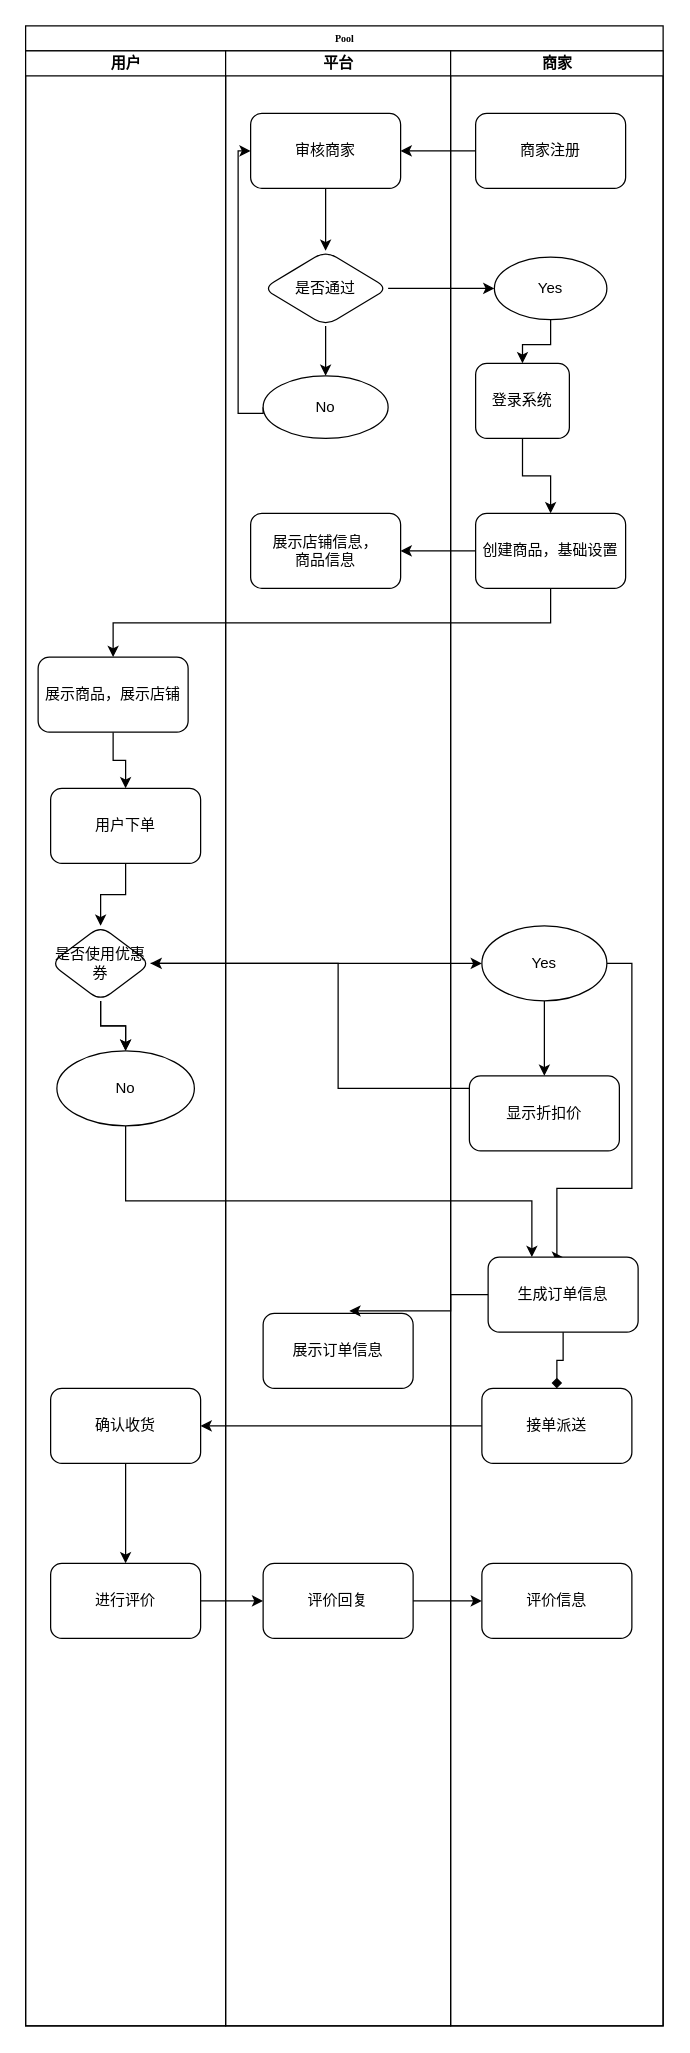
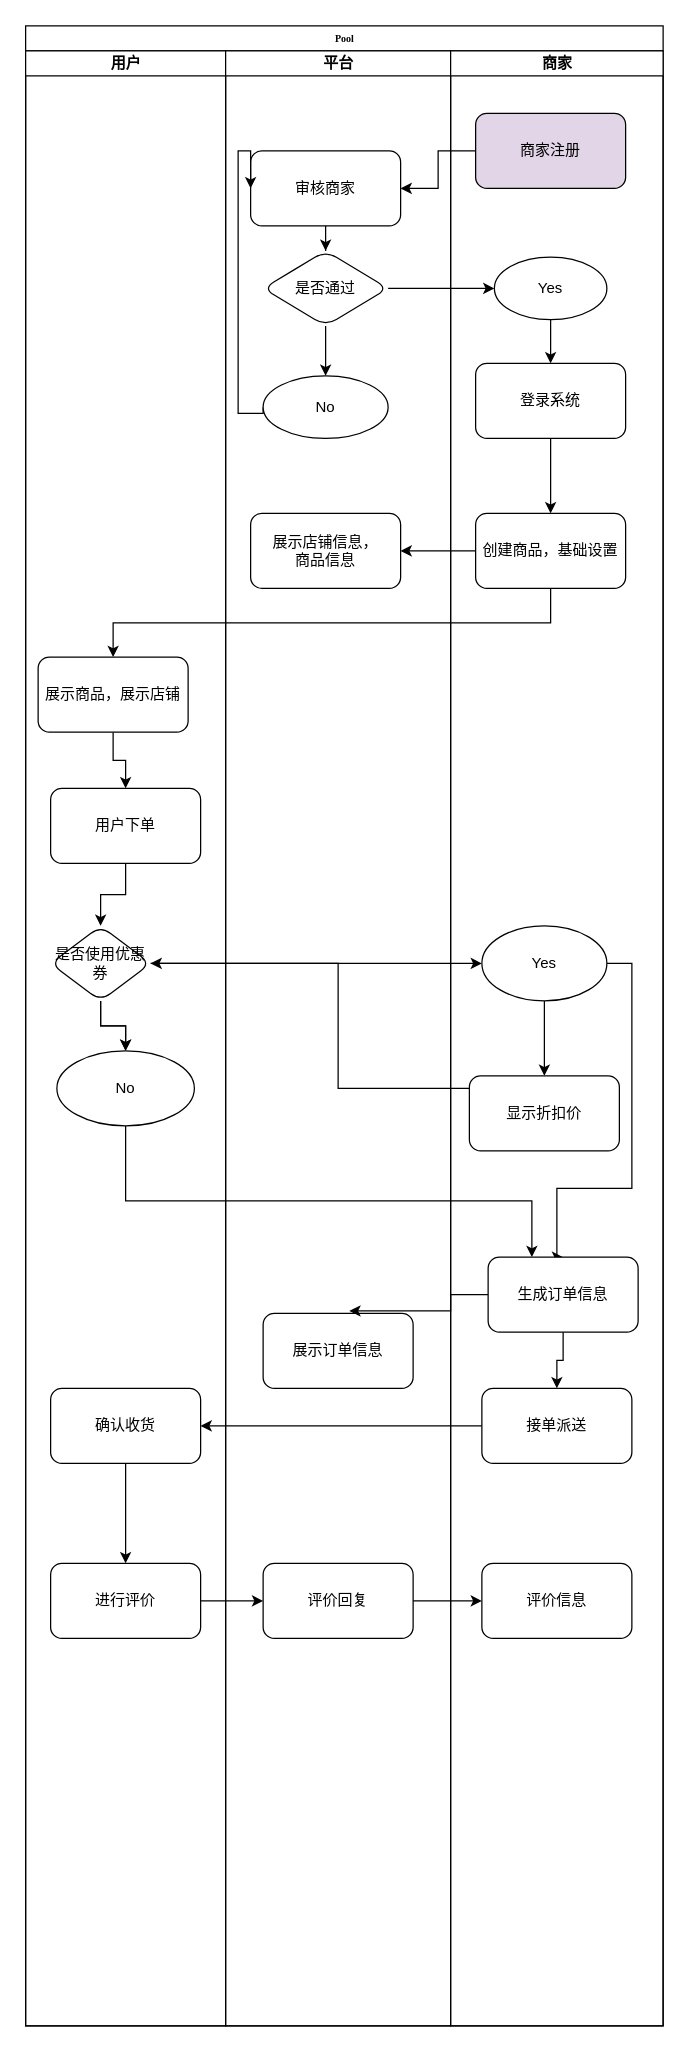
node "审核商家": moved (326, 151) -> (326, 188)
node "商家注册": fillcolor #ffffff -> #e1d5e7
node "登录系统": size 94x75 -> 150x75
edge "生成订单信息" -> "接单派送": arrowhead diamond -> classic
